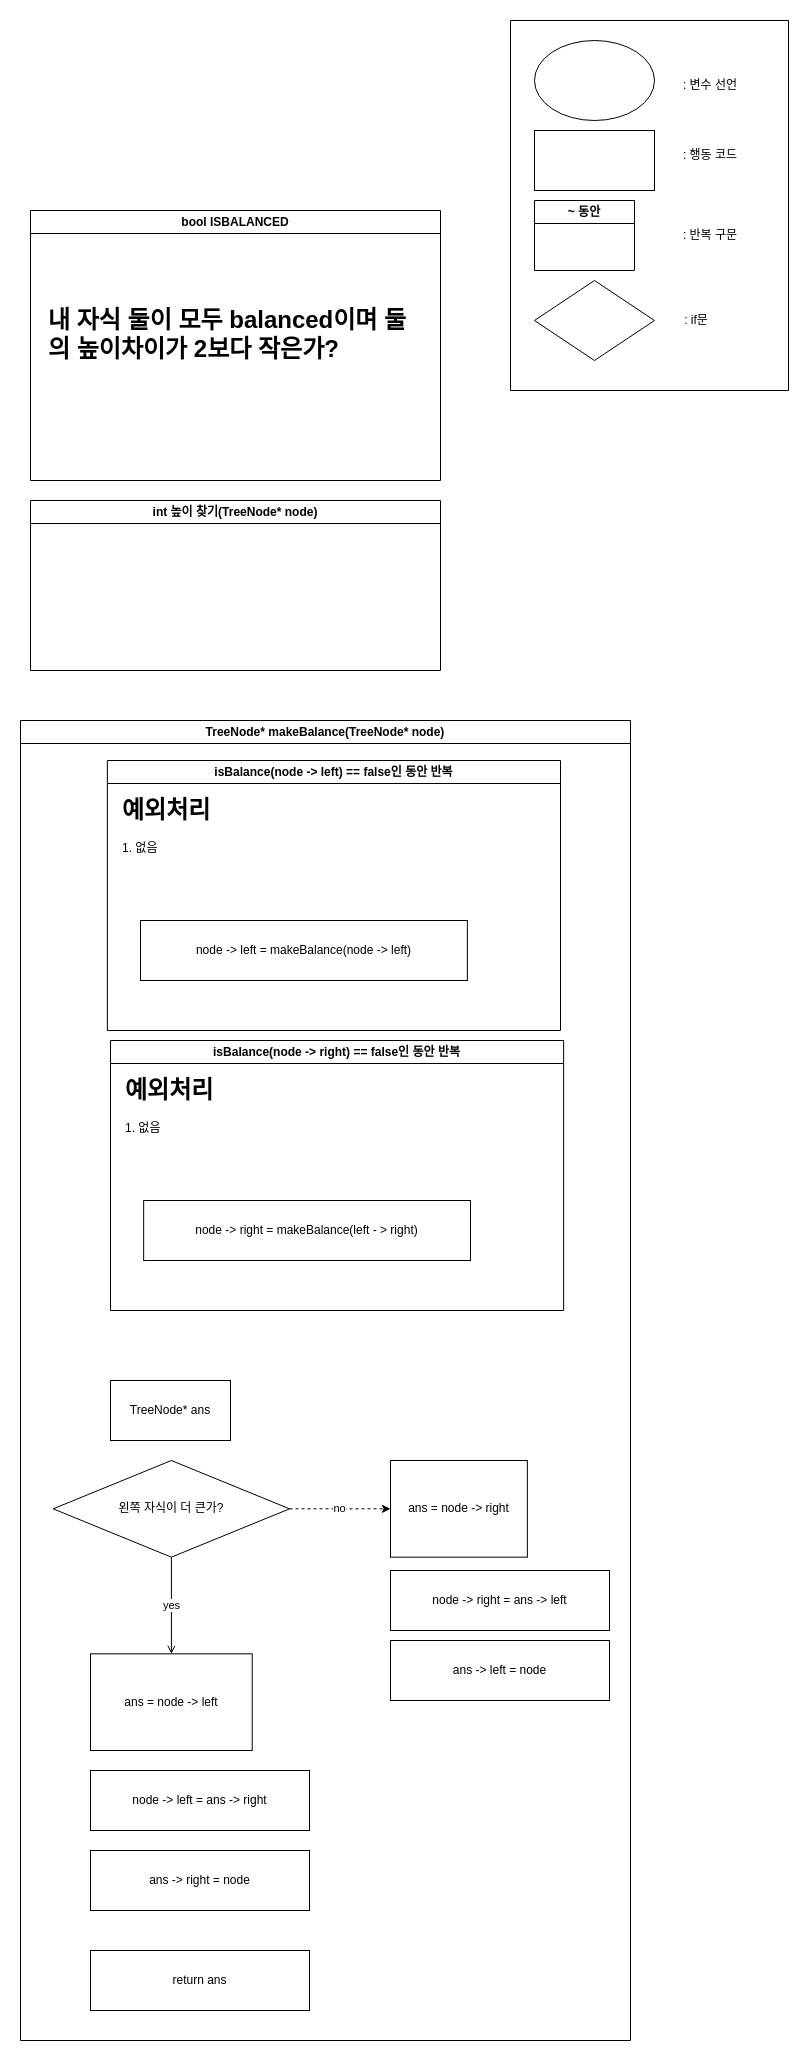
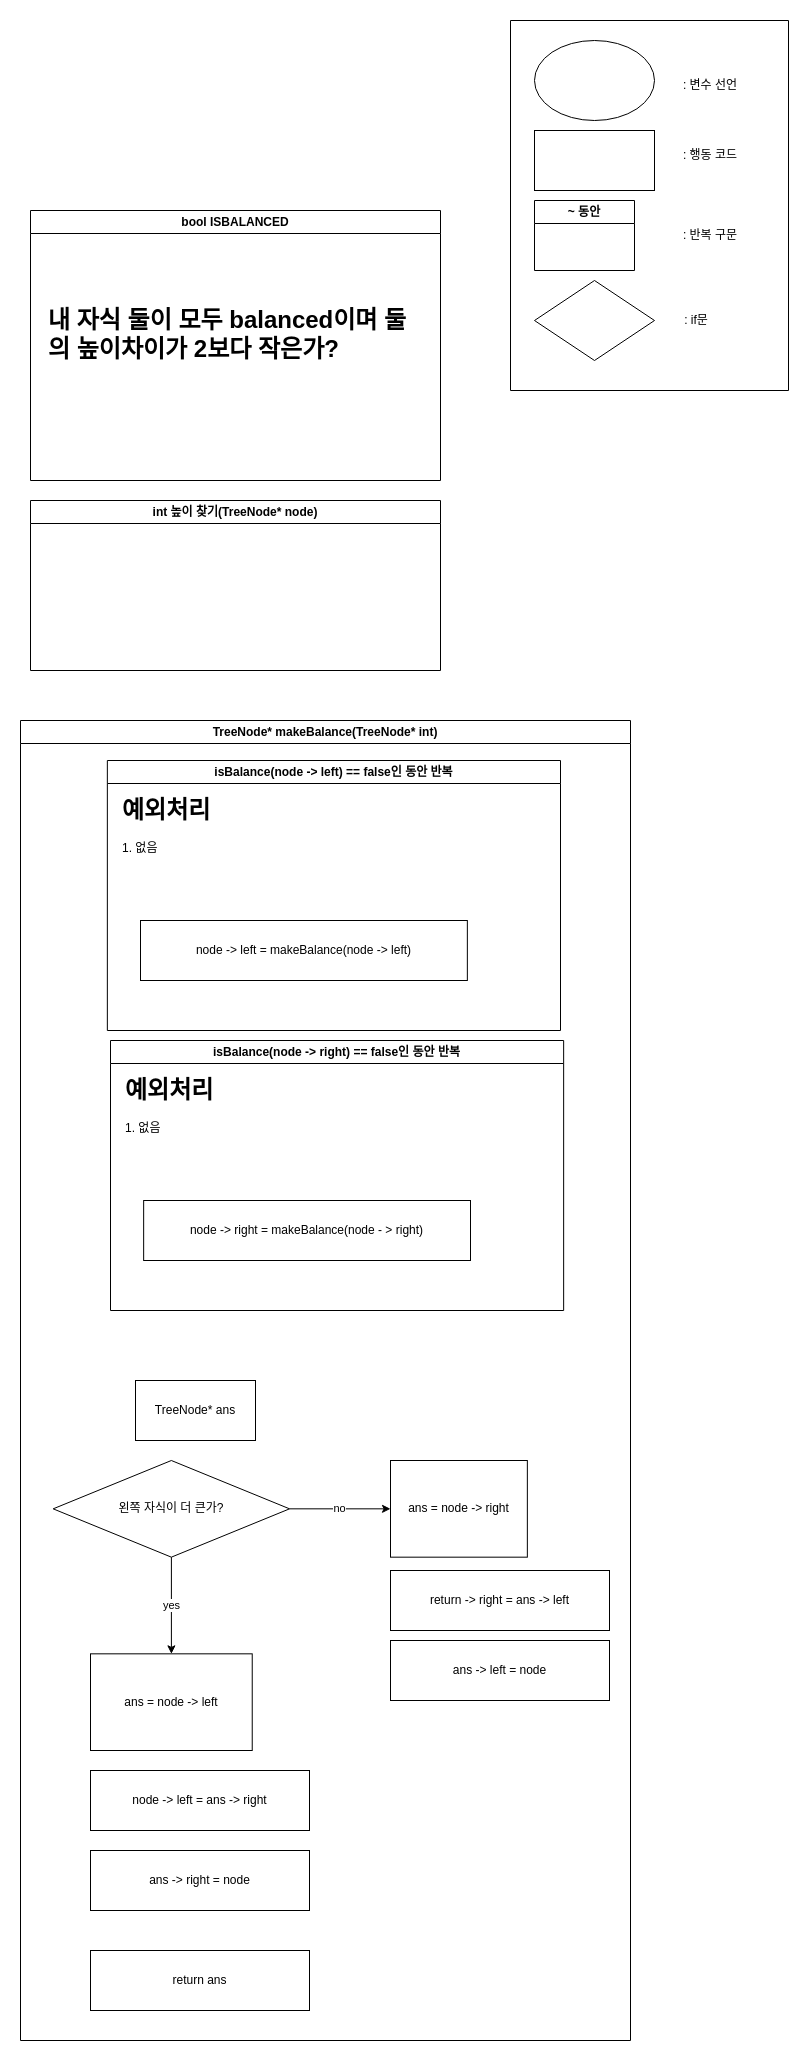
node "TreeNode* makeBalance(TreeNode* node)": label "TreeNode* makeBalance(TreeNode* node)" -> "TreeNode* makeBalance(TreeNode* int)"
node "node -> right = makeBalance(left - > right)": label "node -> right = makeBalance(left - > right)" -> "node -> right = makeBalance(node - > right)"
node "TreeNode* ans": moved (171, 1411) -> (196, 1411)
edge "왼쪽 자식이 더 큰가?" -> "ans = node -> right": style dashed -> solid
node "node -> right = ans -> left": label "node -> right = ans -> left" -> "return -> right = ans -> left"
edge "왼쪽 자식이 더 큰가?" -> "ans = node -> left": arrowhead open -> classic
